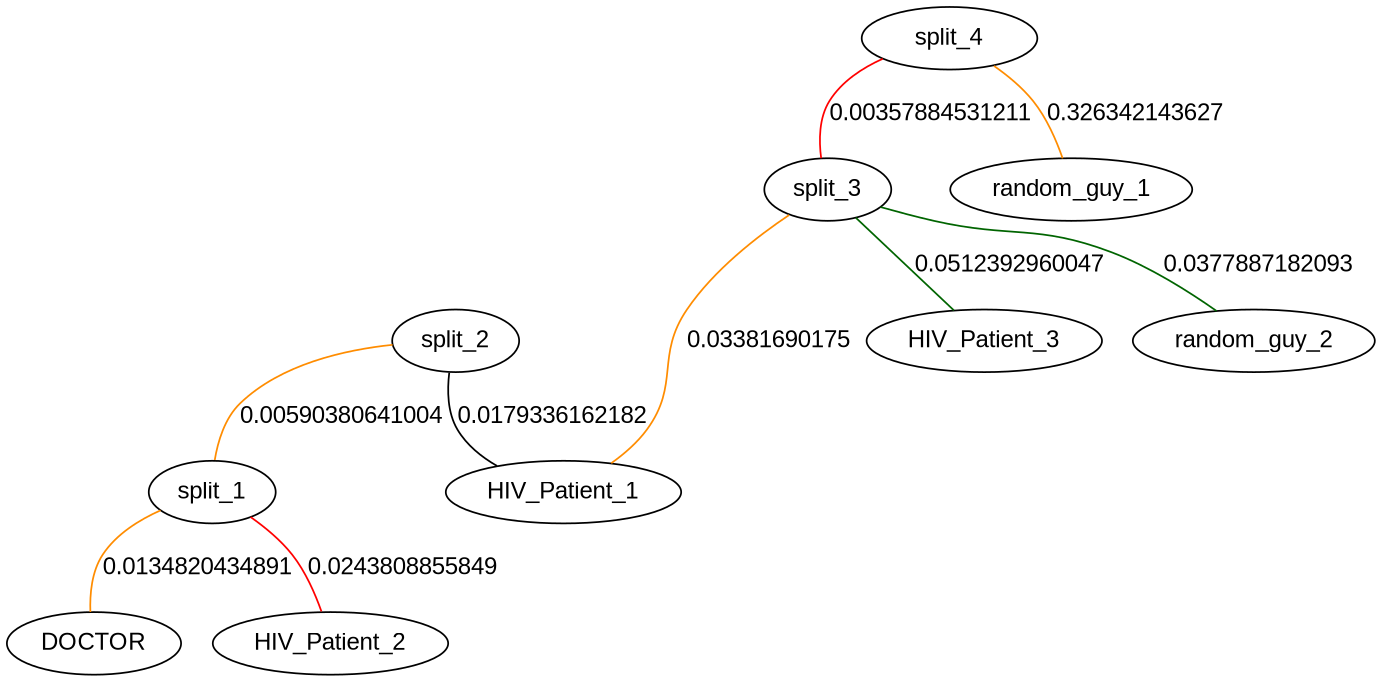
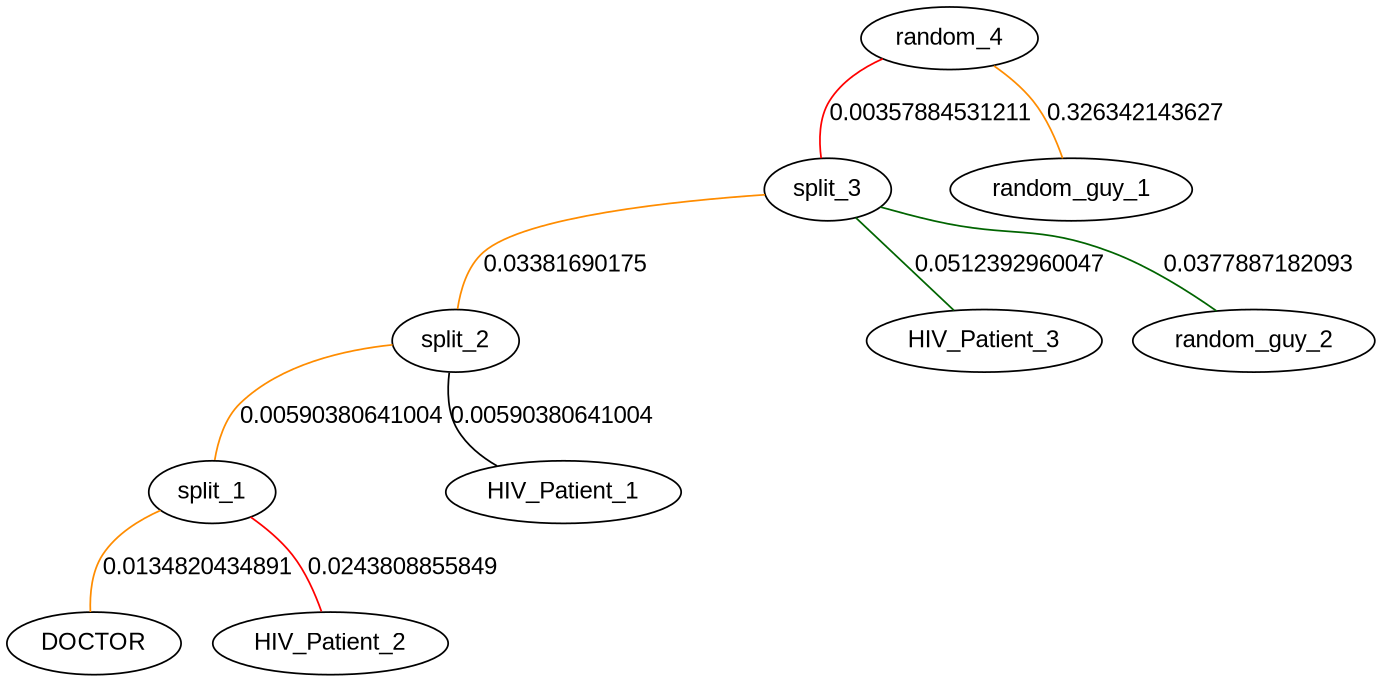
node "split_4": label "split_4" -> "random_4"
edge "split_3" -- "HIV_Patient_1": now "split_3" -- "split_2"
edge "split_2" -- "HIV_Patient_1": label "0.0179336162182" -> "0.00590380641004"
